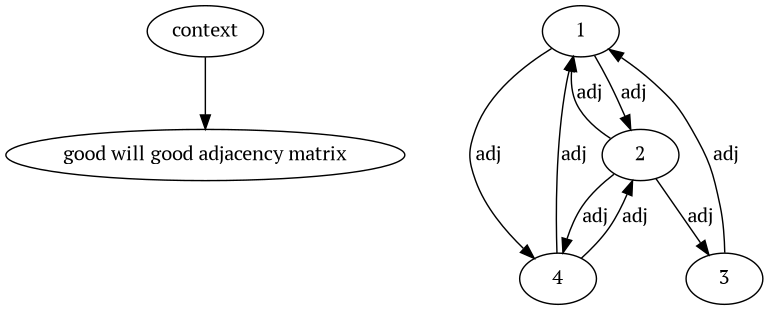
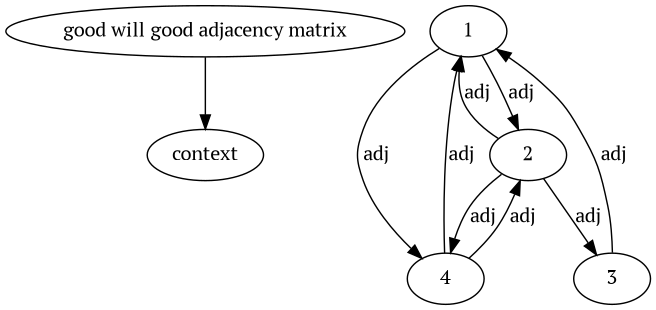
edge "context" -> "good will good adjacency matrix": reversed
